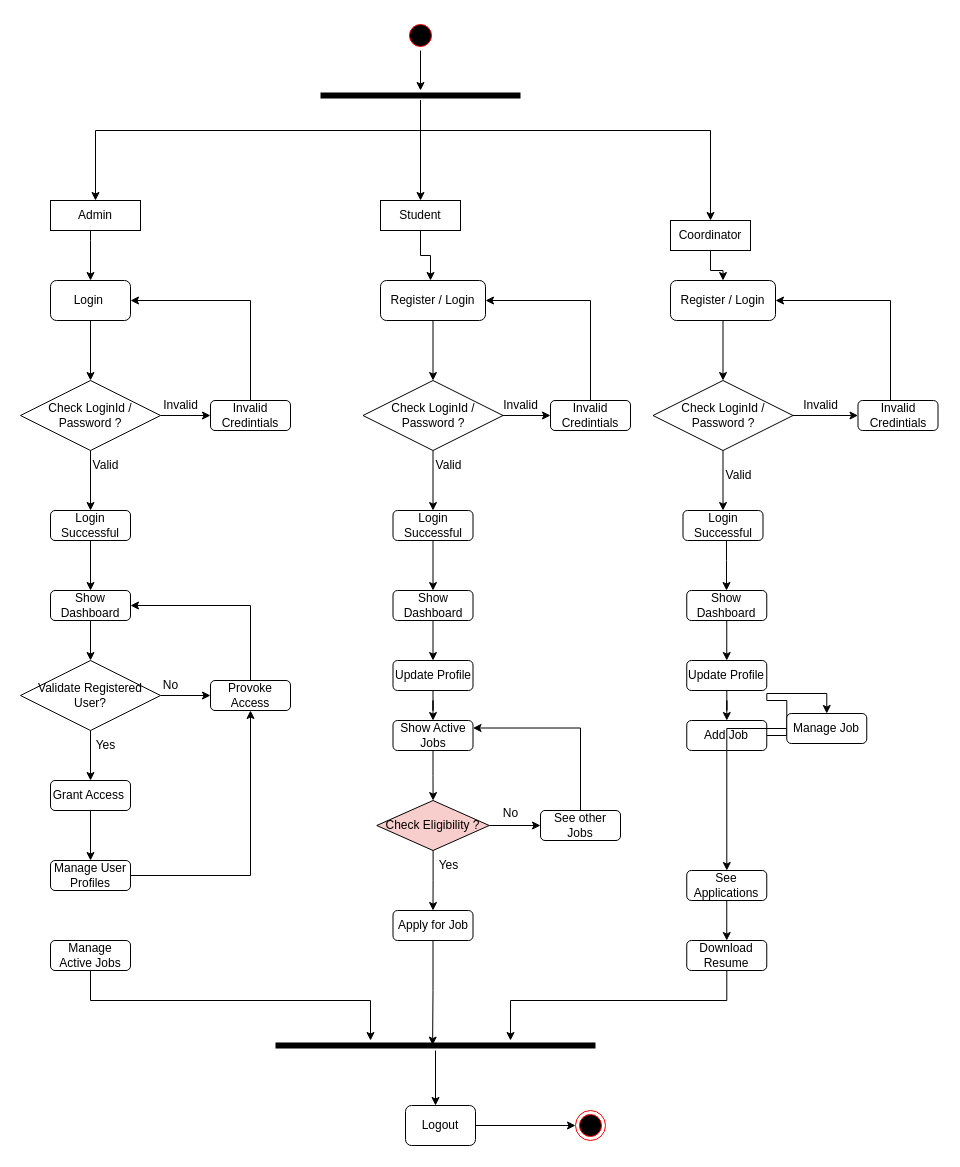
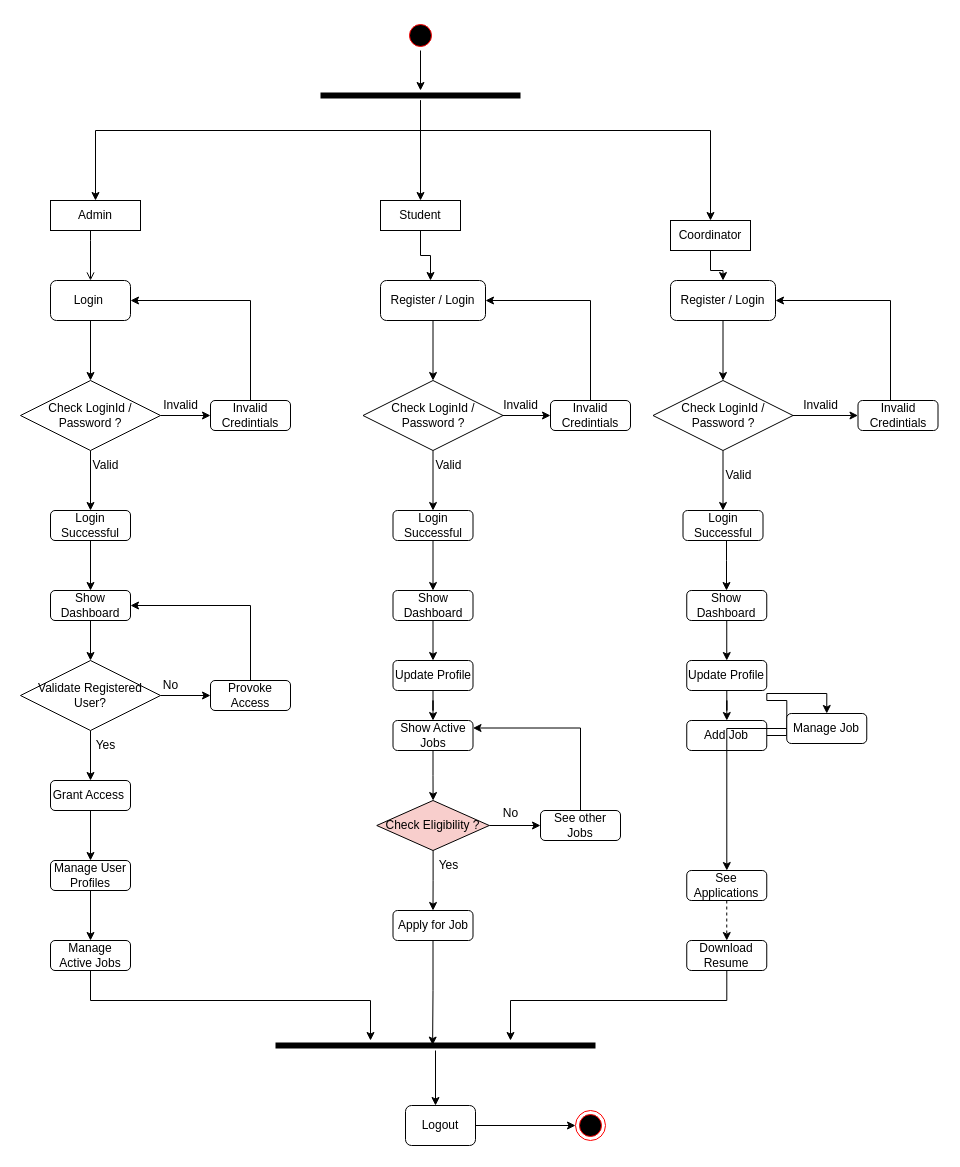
edge "Admin" -> "Login": arrowhead classic -> open
edge "Manage User Profiles" -> "Provoke Access": now "Manage User Profiles" -> "Manage Active Jobs"
edge "See Applications" -> "Download Resume": style solid -> dashed
